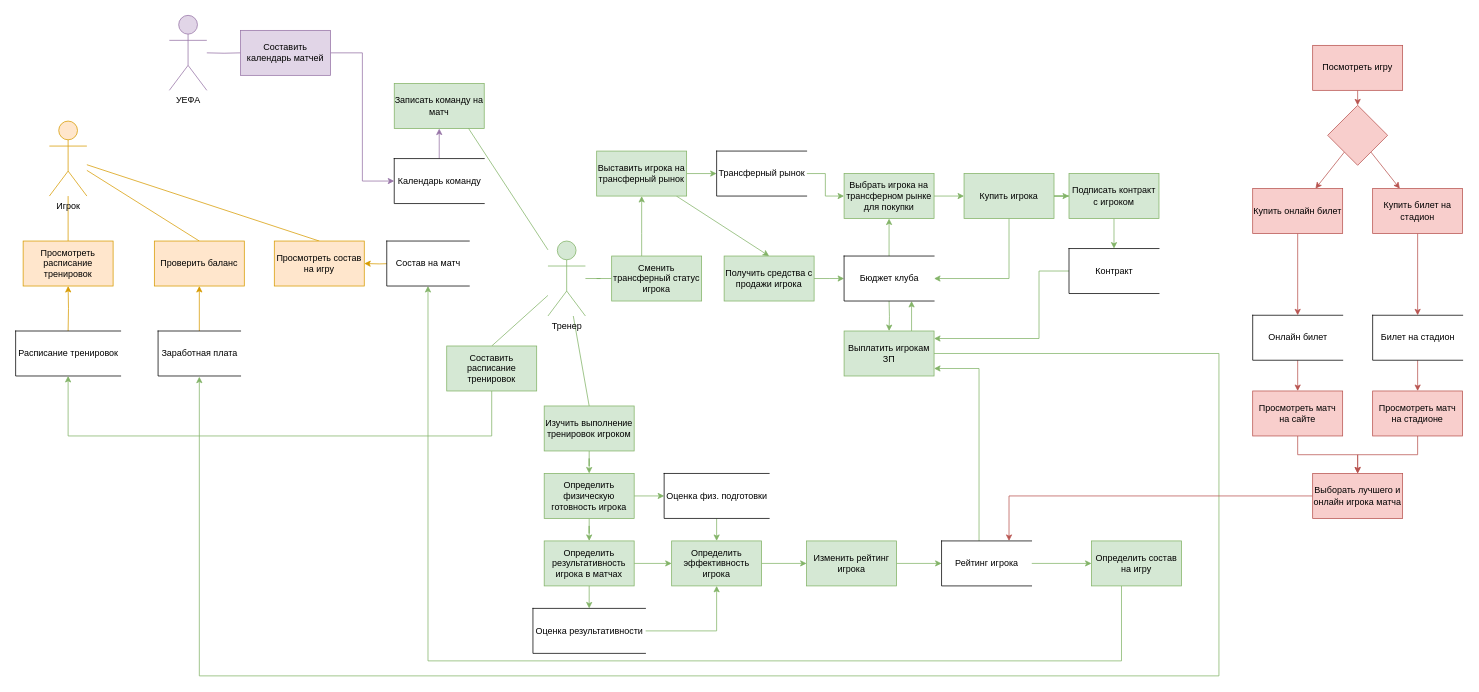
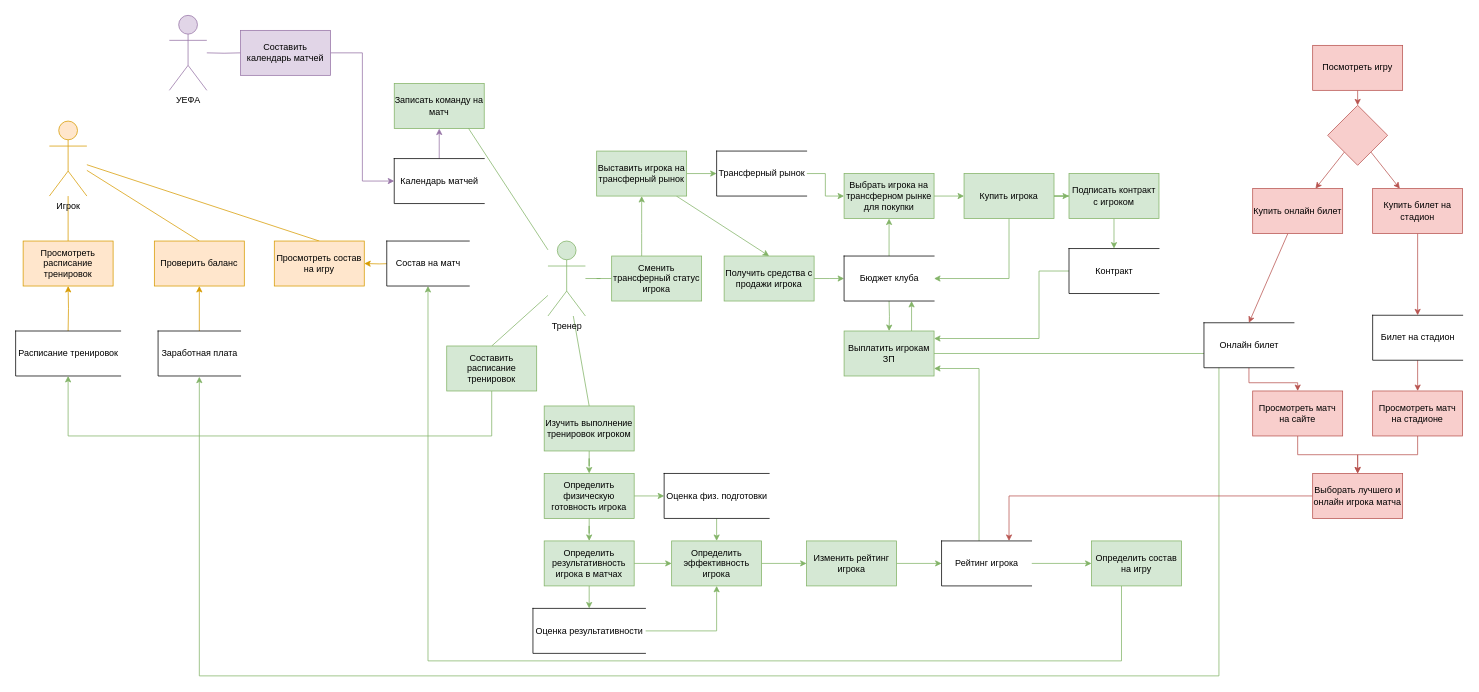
node "Календарь команду": label "Календарь команду" -> "Календарь матчей"
node "Онлайн билет": moved (1298, 338) -> (1249, 345)
